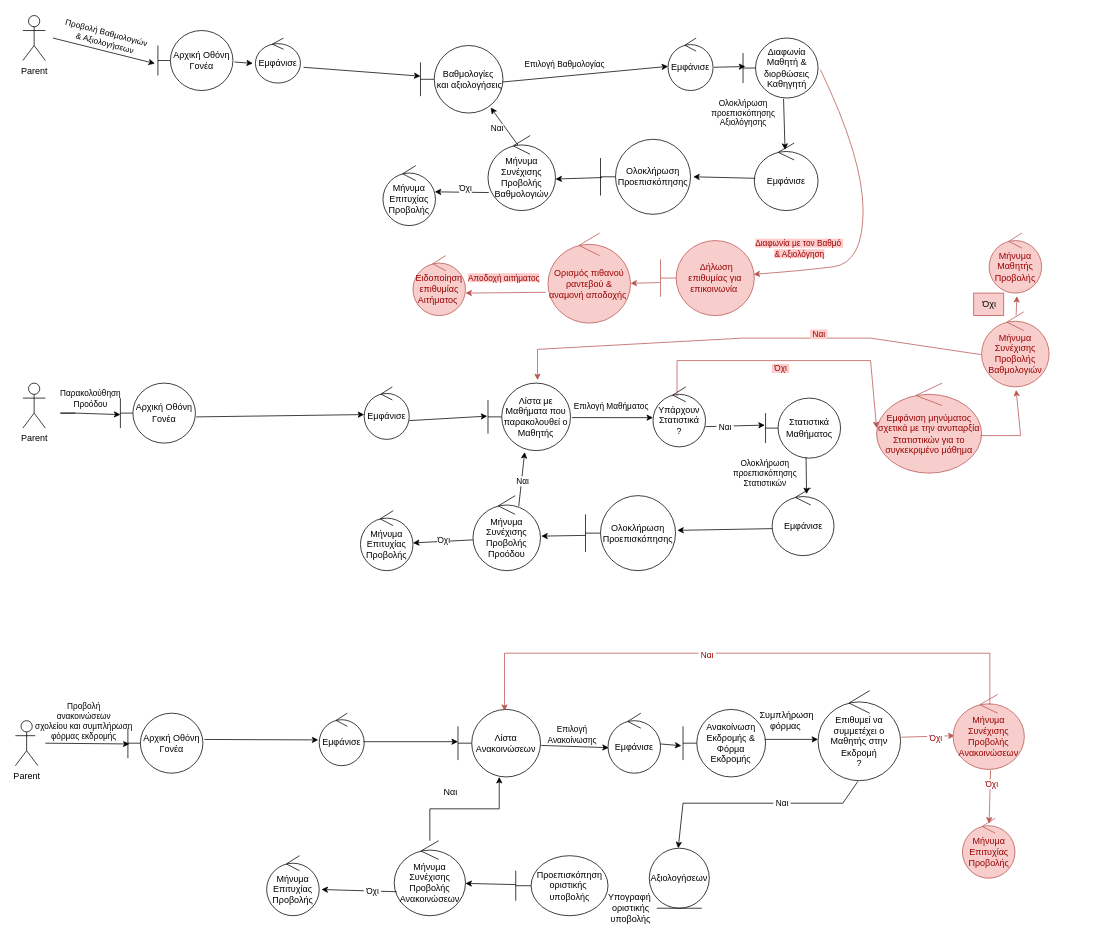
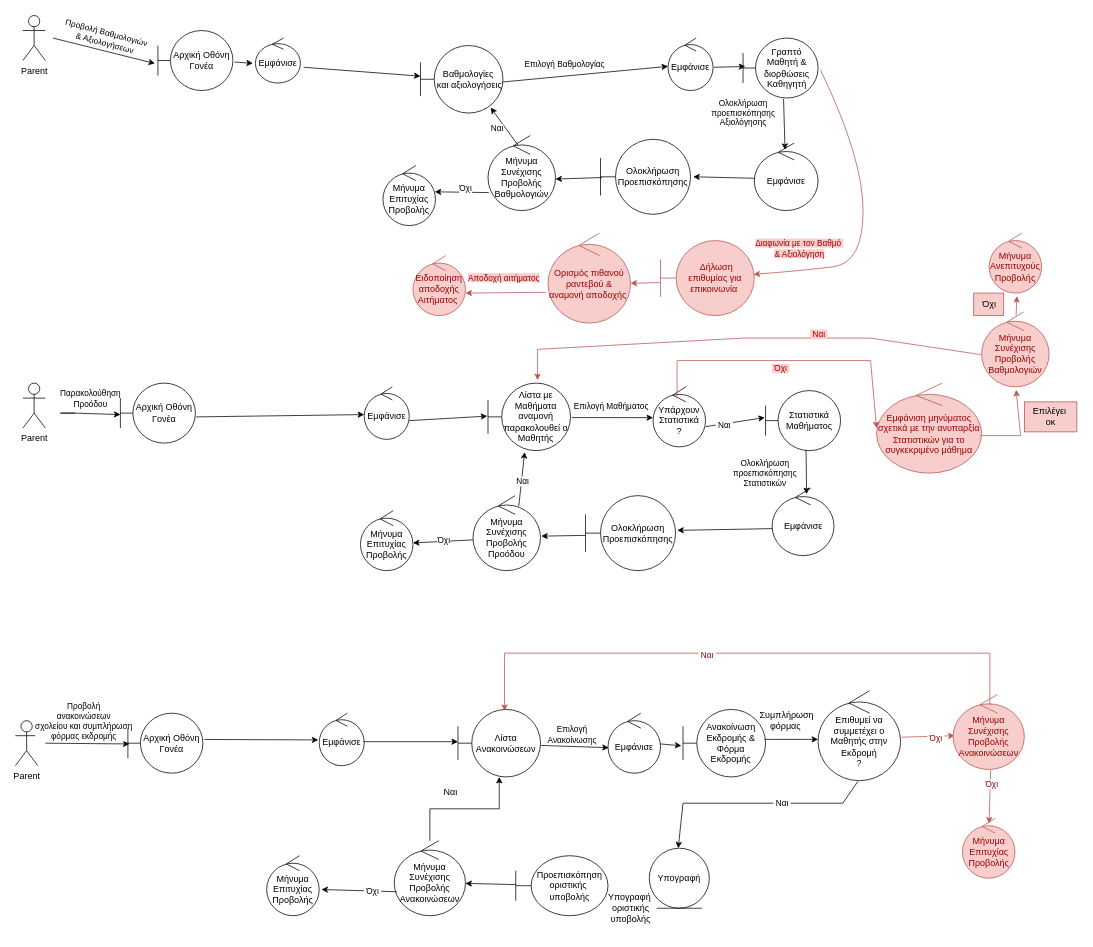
node "Διαφωνία Μαθητή & διορθώσεις Καθηγητή": label "Διαφωνία Μαθητή & διορθώσεις Καθηγητή" -> "Γραπτό Μαθητή & διορθώσεις Καθηγητή"
node "Μήνυμα Μαθητής Προβολής": label "Μήνυμα Μαθητής Προβολής" -> "Μήνυμα Ανεπιτυχούς Προβολής"
node "Ειδοποίηση επιθυμίας Αιτήματος": label "Ειδοποίηση επιθυμίας Αιτήματος" -> "Ειδοποίηση αποδοχής Αιτήματος"
node "Λίστα με Μαθήματα που παρακολουθεί ο Μαθητής": label "Λίστα με Μαθήματα που παρακολουθεί ο Μαθητής" -> "Λίστα με Μαθήματα αναμονή παρακολουθεί ο Μαθητής"
node "Επιλέγει οκ": added
node "Στατιστικά Μαθήματος": moved (803, 428) -> (803, 420)
node "Αξιολογήσεων": label "Αξιολογήσεων" -> "Υπογραφή"
